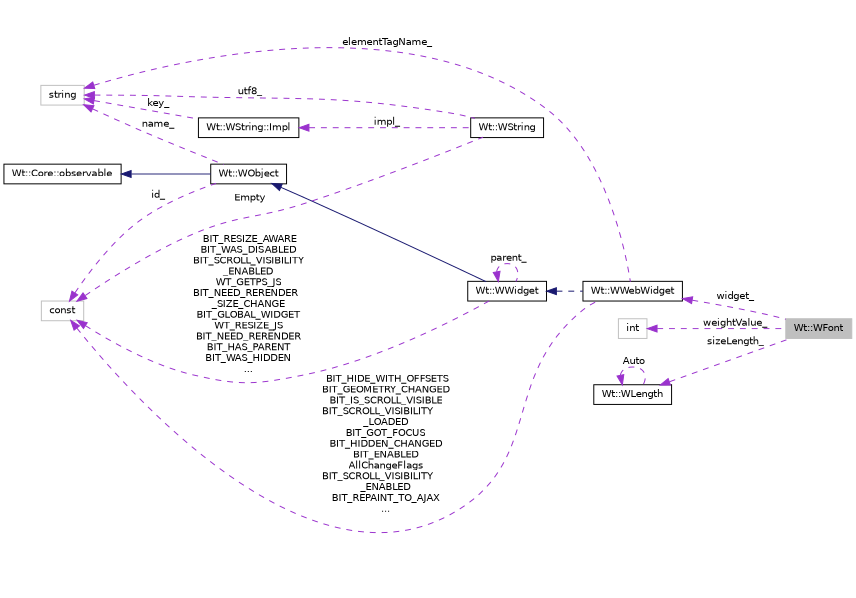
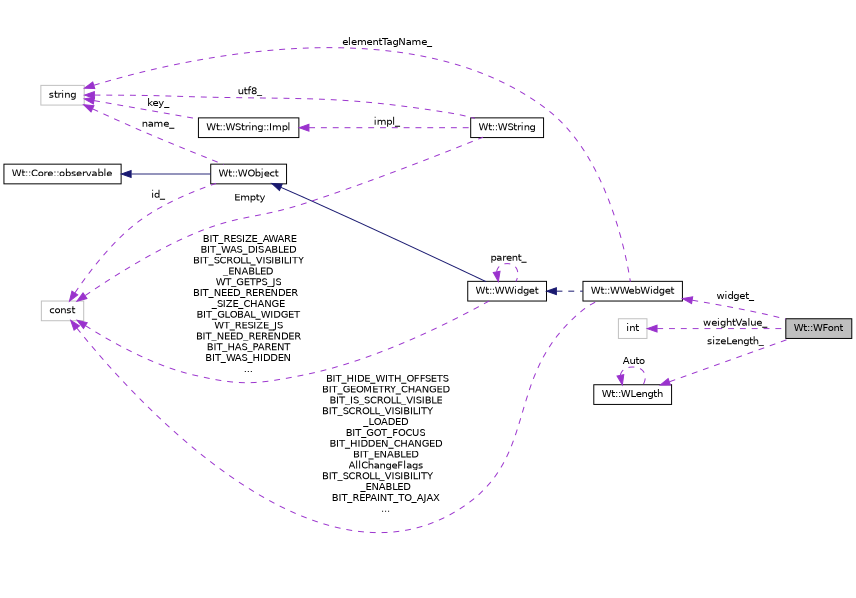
node "Wt::WFont": color grey75 -> black
